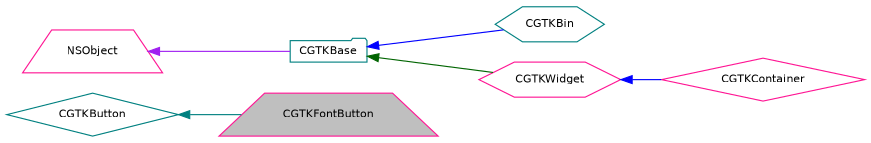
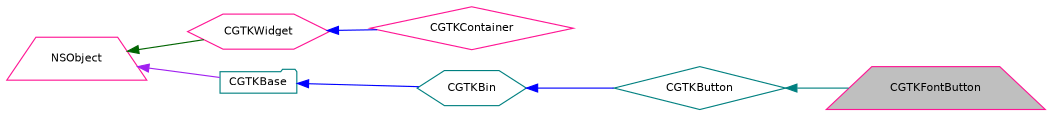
edge "CGTKWidget" -> "CGTKBase": now "CGTKWidget" -> "NSObject"
edge "CGTKButton" -> "CGTKBin": added
